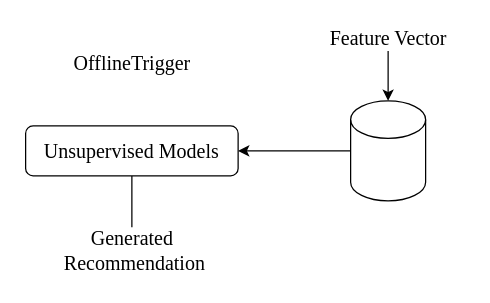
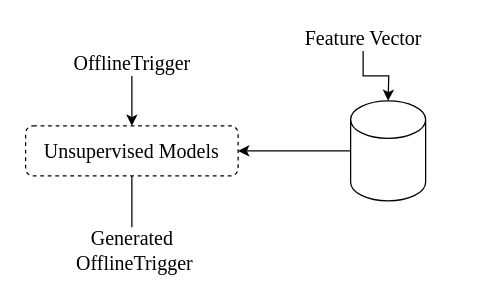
node "Feature Vector": moved (388, 38) -> (363, 38)
edge "OfflineTrigger" -> "Unsupervised Models": added
node "Unsupervised Models": style solid -> dashed
node "Generated Recommendation": label "Generated Recommendation" -> "Generated OfflineTrigger"
